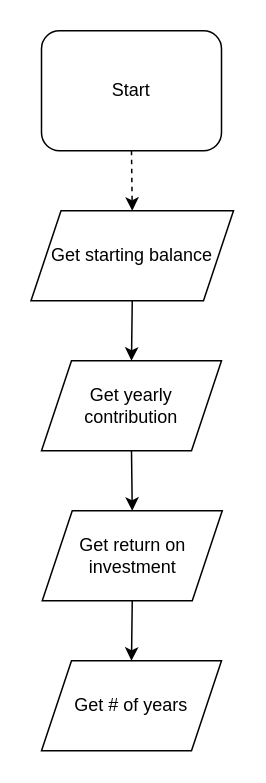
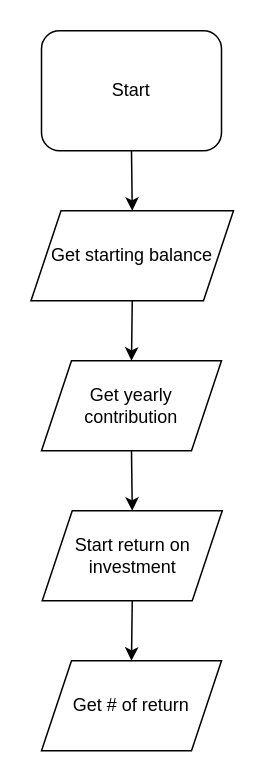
edge "Start" -> "Get starting balance": style dashed -> solid
node "Get return on investment": label "Get return on investment" -> "Start return on investment"
node "Get # of years": label "Get # of years" -> "Get # of return"
